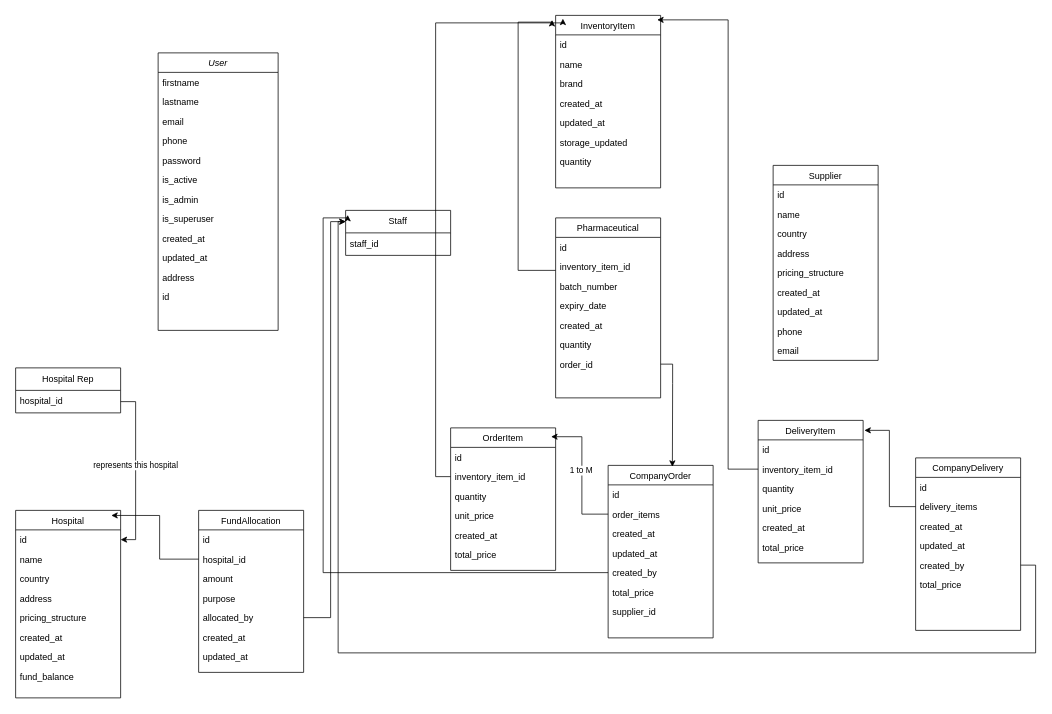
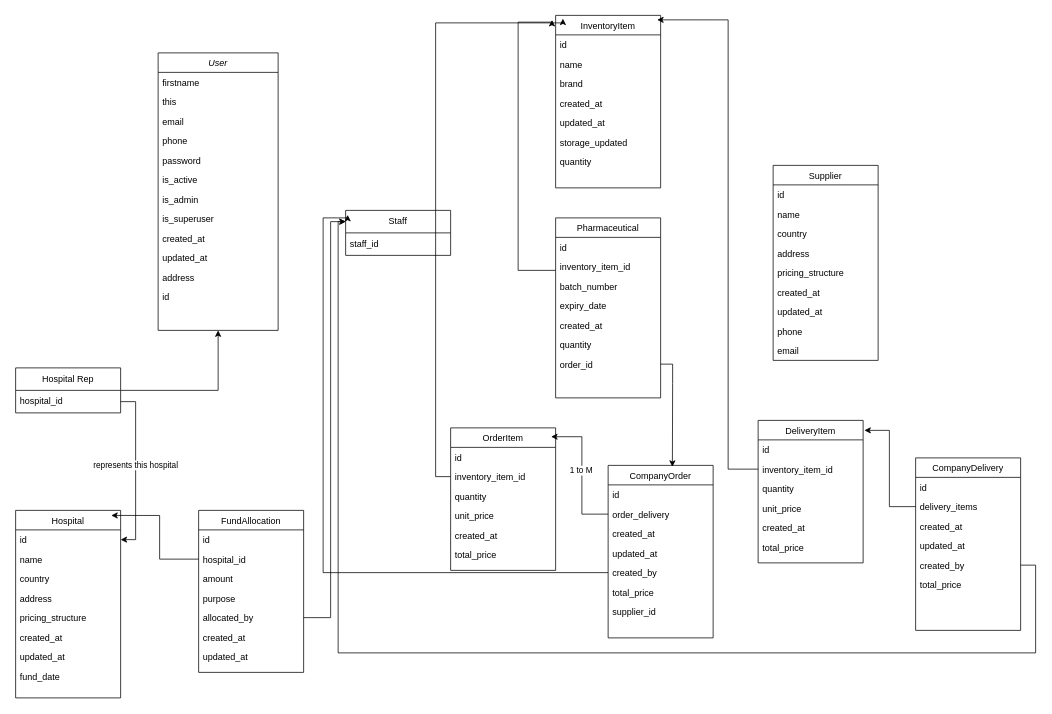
node "lastname": label "lastname" -> "this"
edge "Hospital Rep" -> "User": added
node "order_items": label "order_items" -> "order_delivery"
node "fund_balance": label "fund_balance" -> "fund_date"
